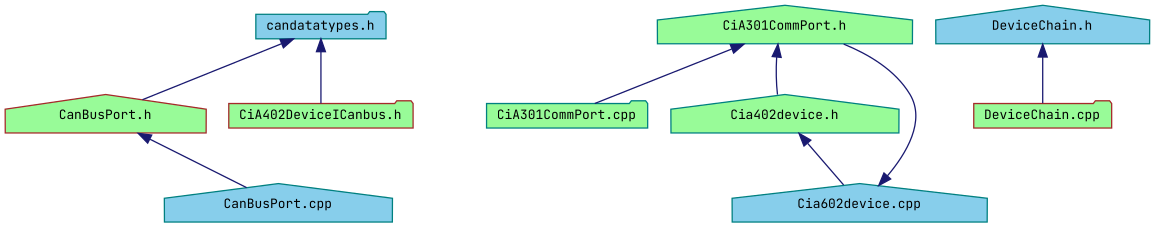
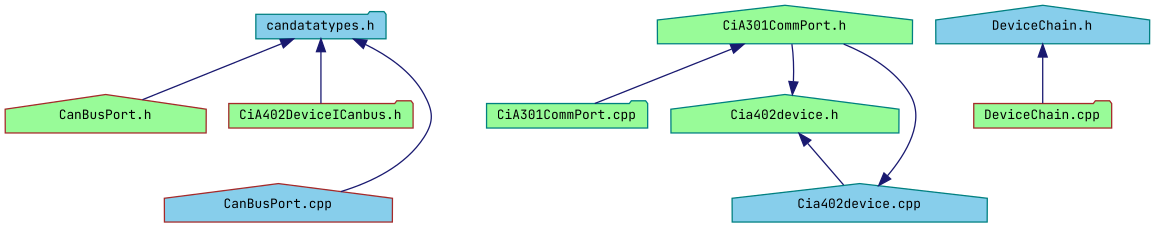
edge "Cia402device.h" -> "CiA301CommPort.h": reversed
edge "CanBusPort.cpp" -> "CanBusPort.h": now "CanBusPort.cpp" -> "candatatypes.h"
node "CanBusPort.cpp": color teal -> brown
node "Cia602device.cpp": label "Cia602device.cpp" -> "Cia402device.cpp"
